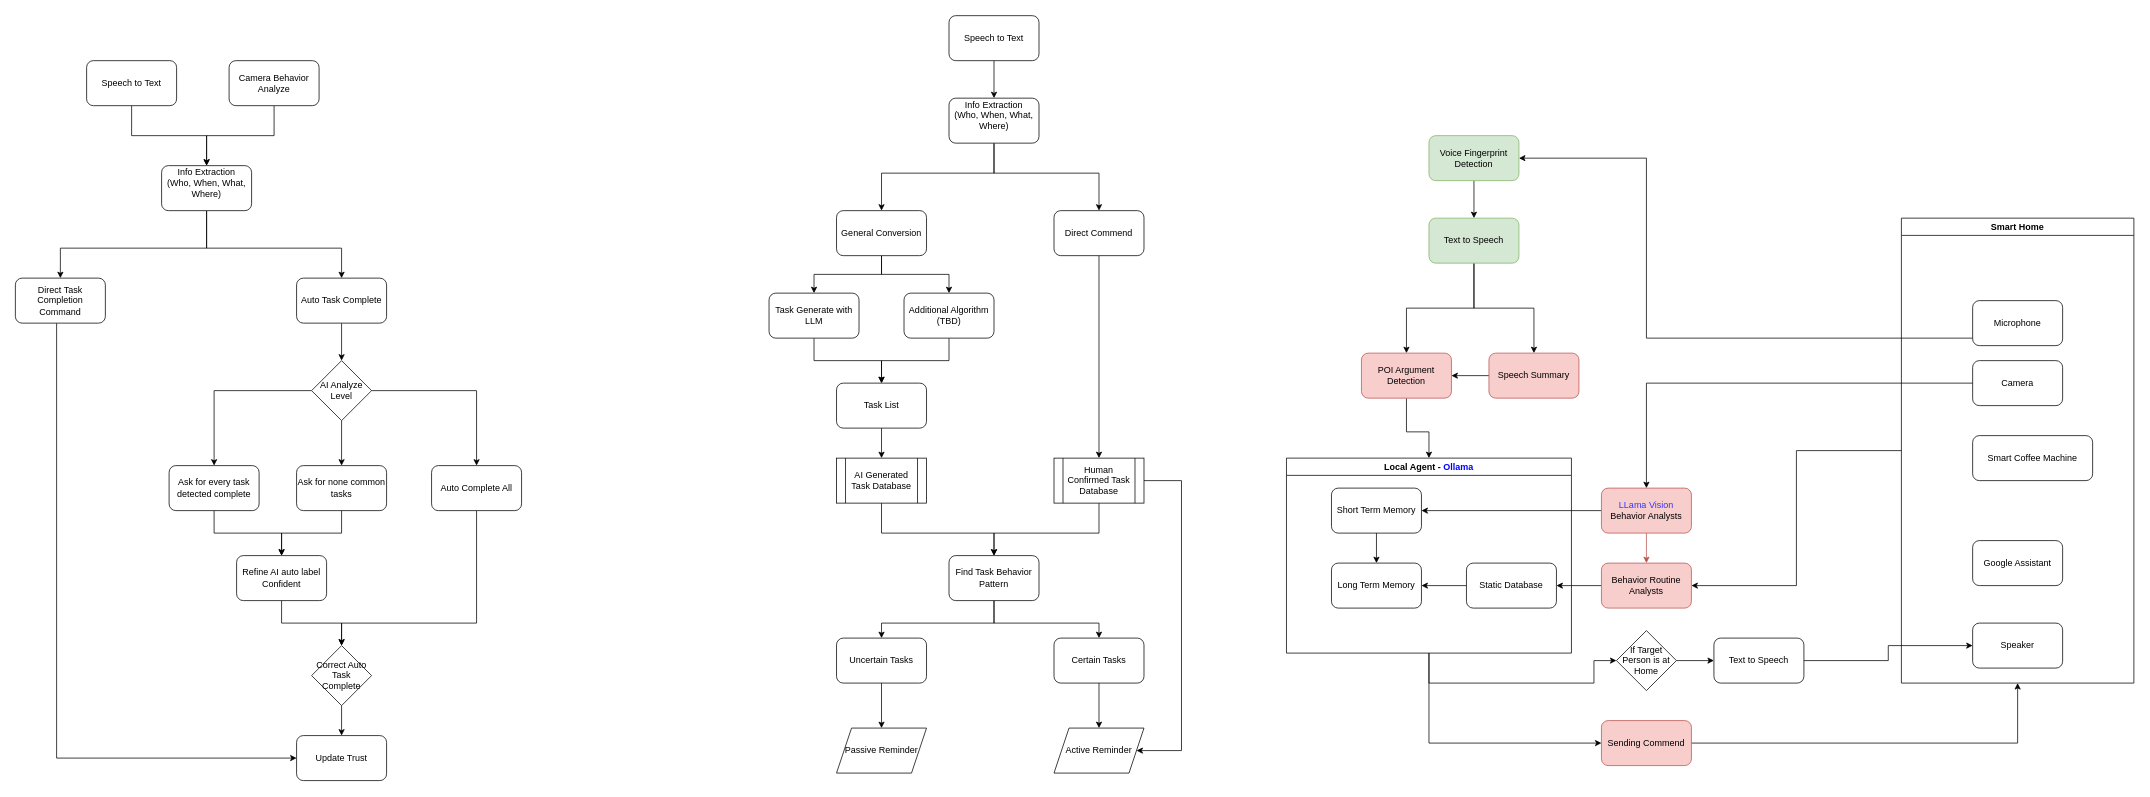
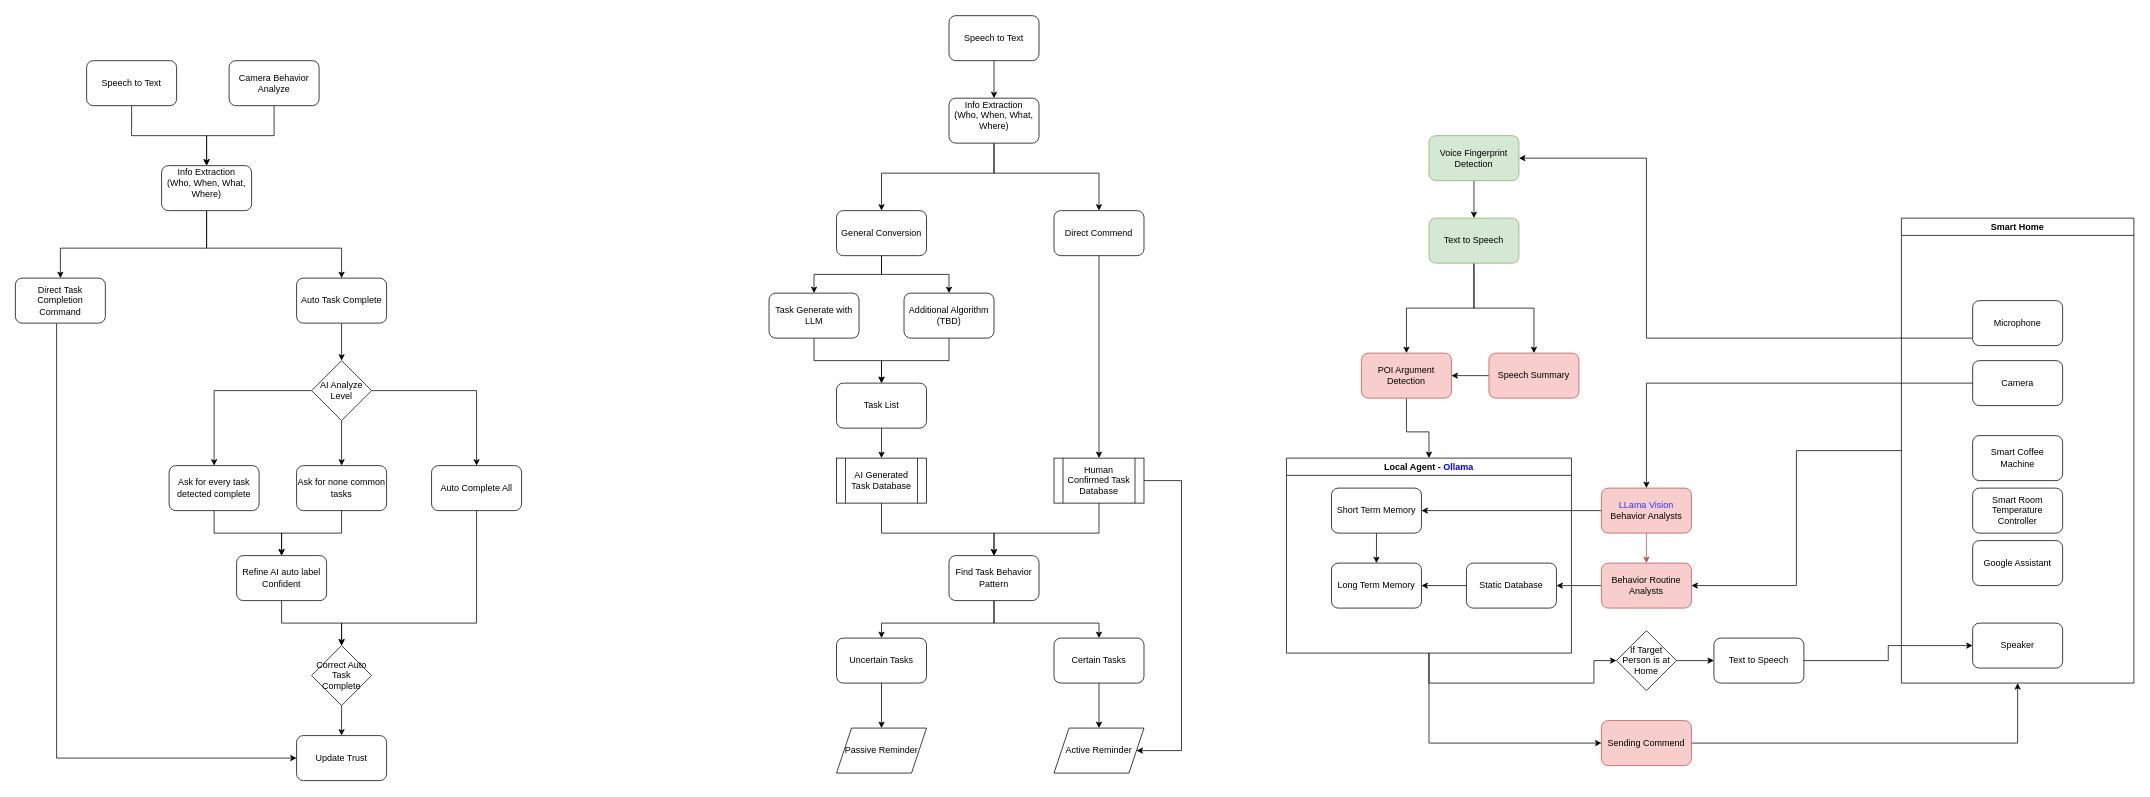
node "Smart Coffee Machine": size 120x45 -> 90x45
node "Smart Room Temperature Controller": added
